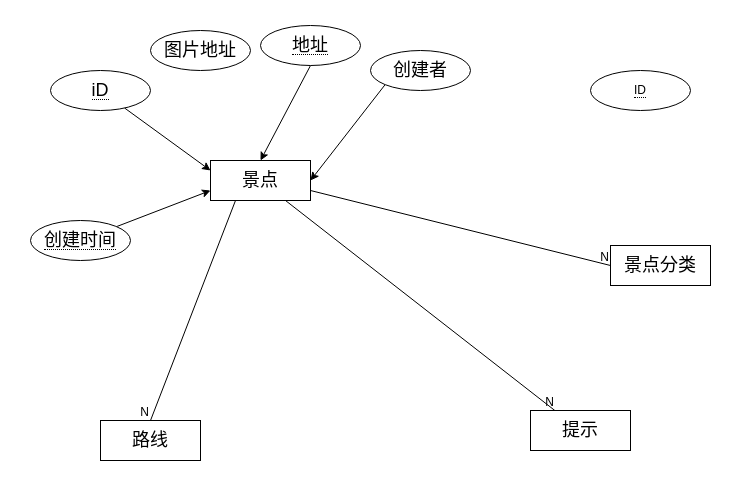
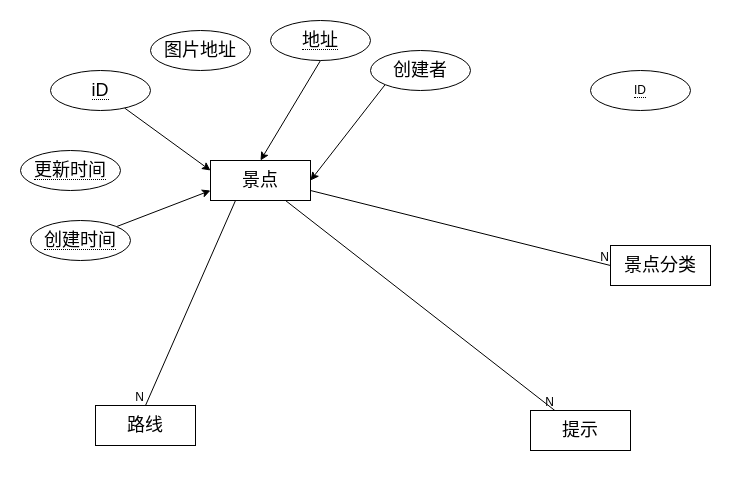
node "地址": moved (311, 46) -> (321, 41)
node "更新时间": added
node "路线": moved (151, 441) -> (146, 426)
